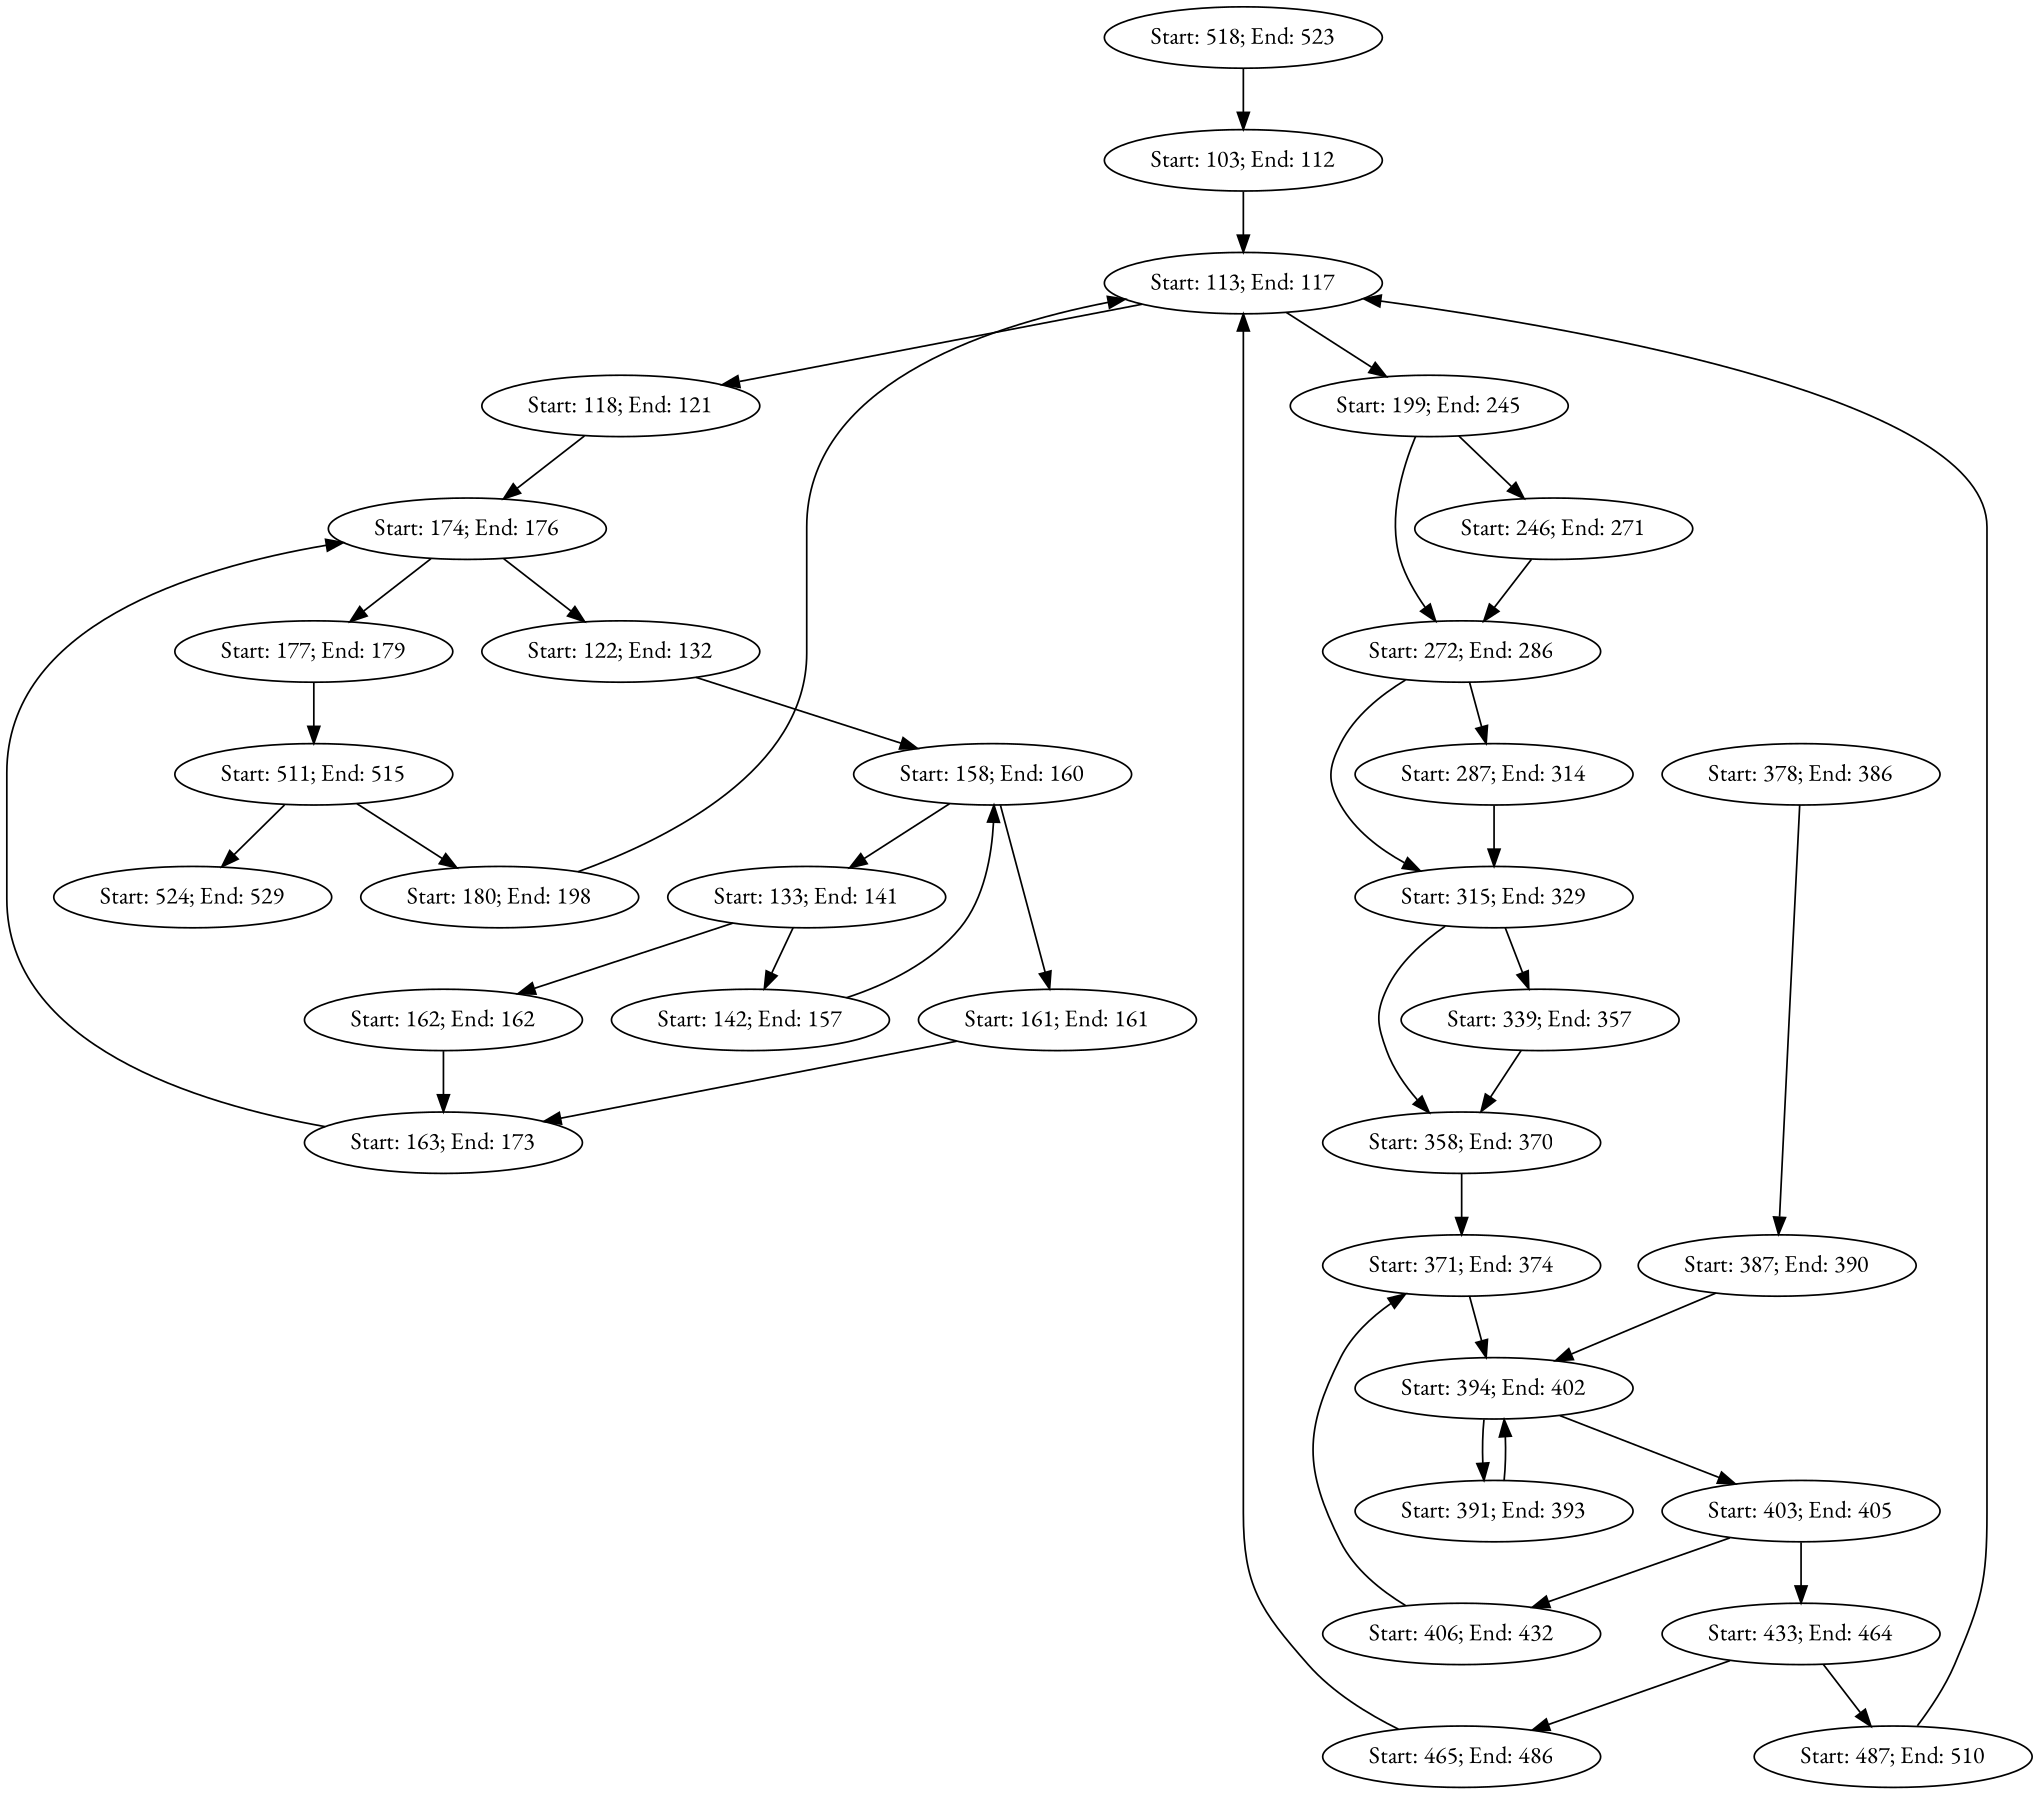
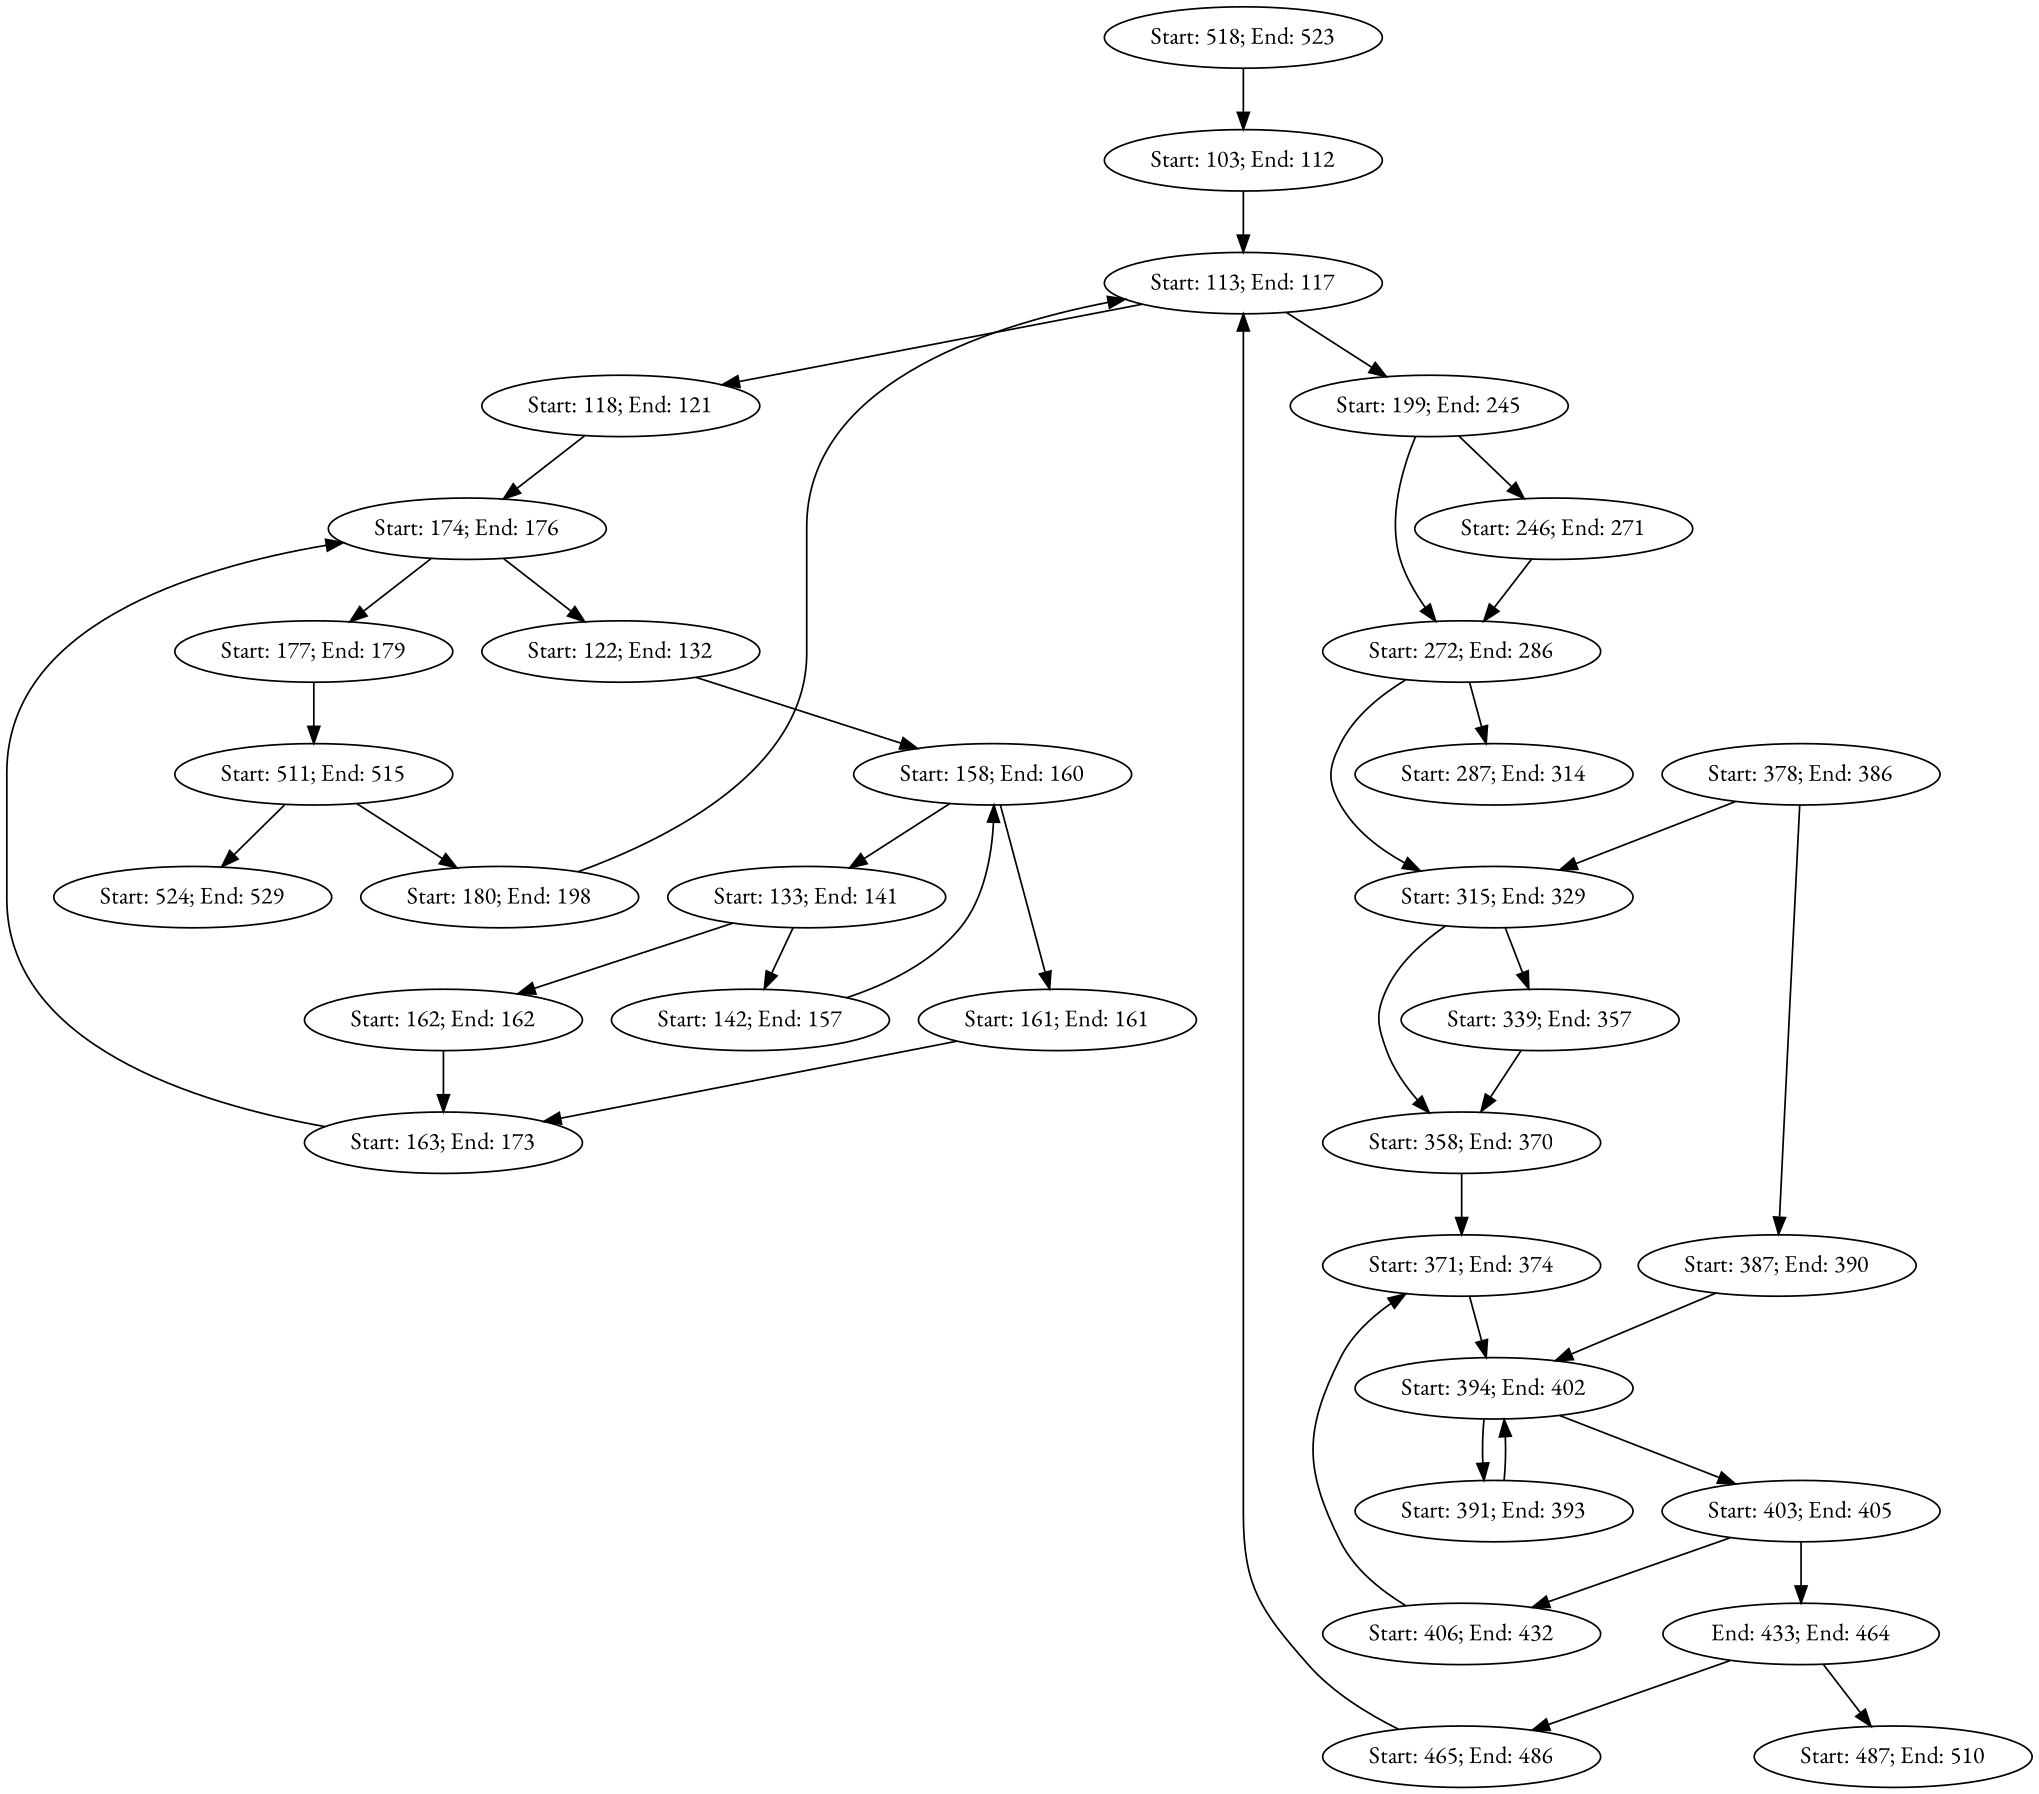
edge "Start: 487; End: 510" -> "Start: 113; End: 117": removed
edge "Start: 287; End: 314" -> "Start: 315; End: 329": now "Start: 378; End: 386" -> "Start: 315; End: 329"
node "Start: 433; End: 464": label "Start: 433; End: 464" -> "End: 433; End: 464"
